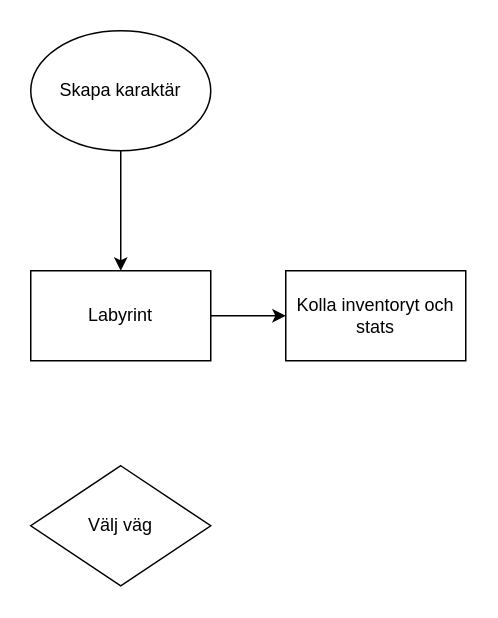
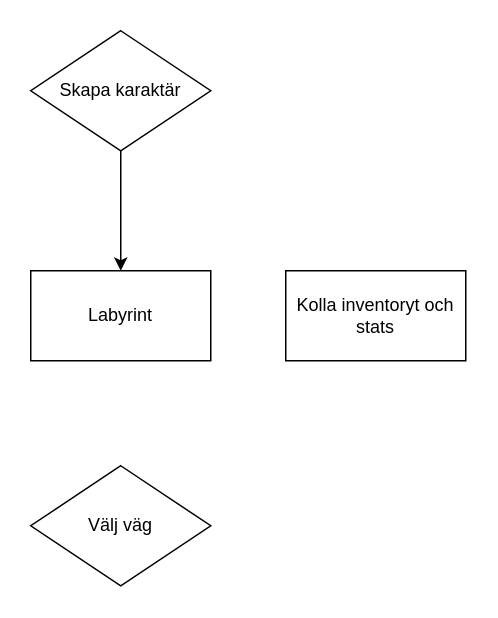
node "Skapa karaktär": shape ellipse -> diamond
edge "Labyrint" -> "Kolla inventoryt och stats": removed
